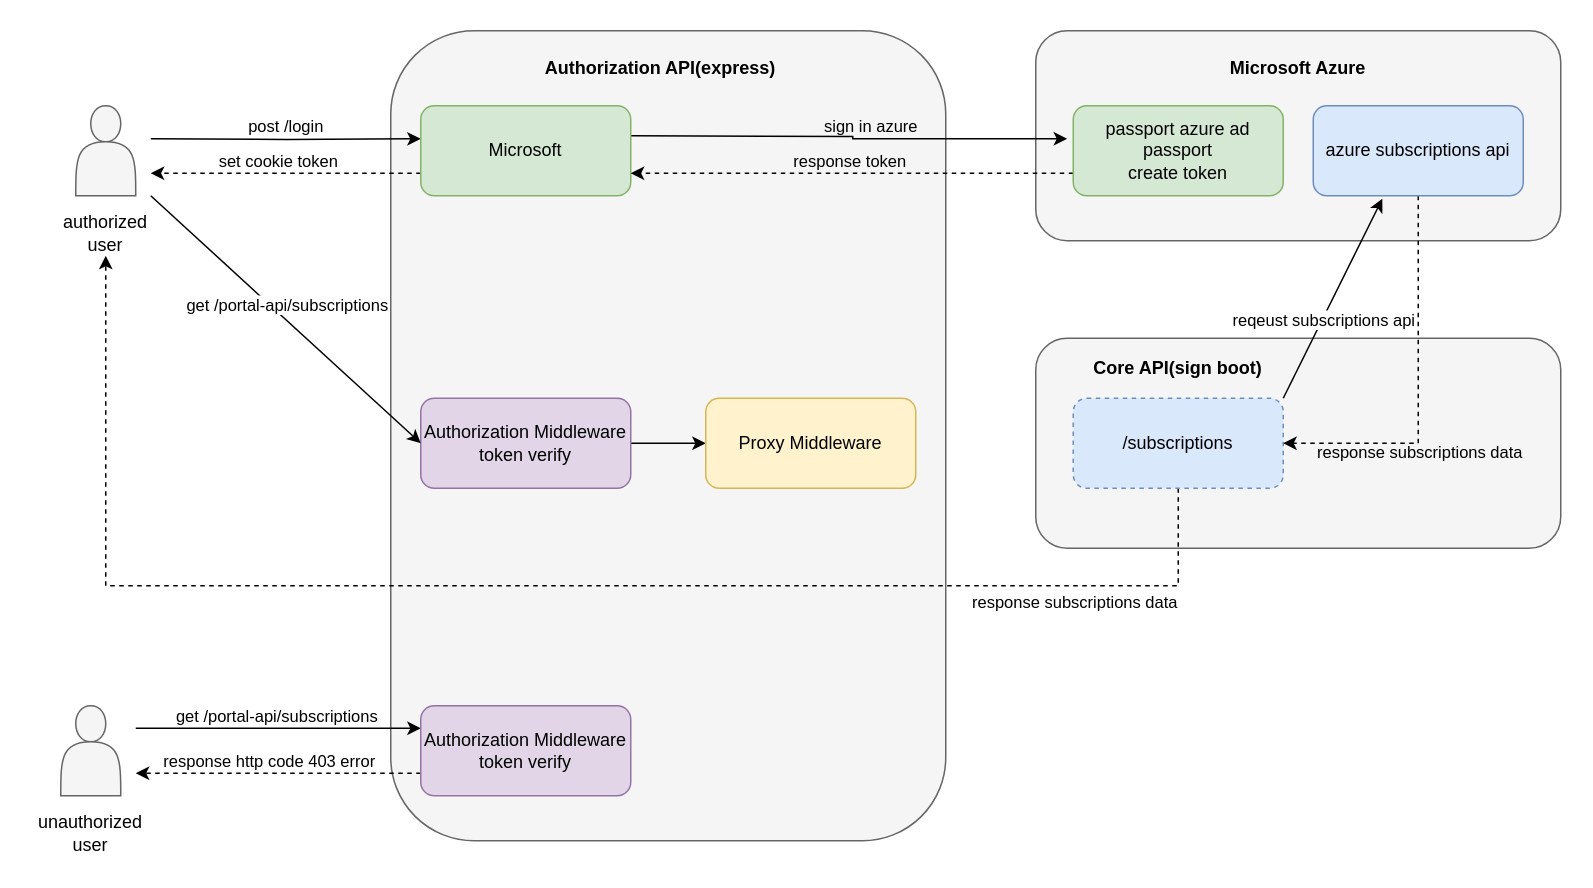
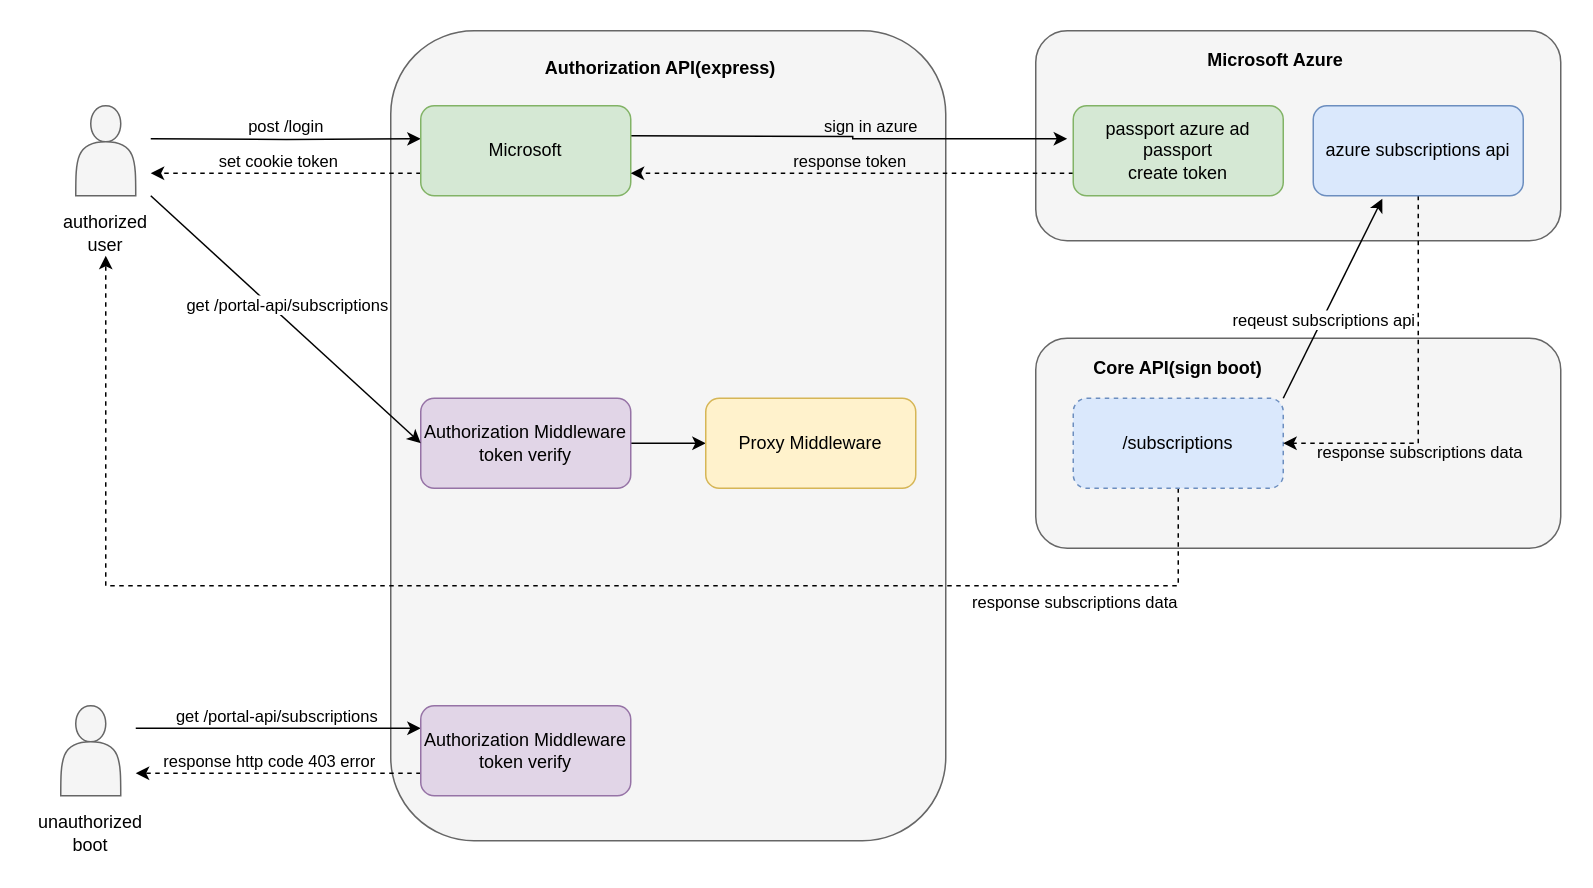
node "Microsoft Azure": moved (1298, 68) -> (1276, 61)
node "unauthorized user": label "unauthorized user" -> "unauthorized boot"
